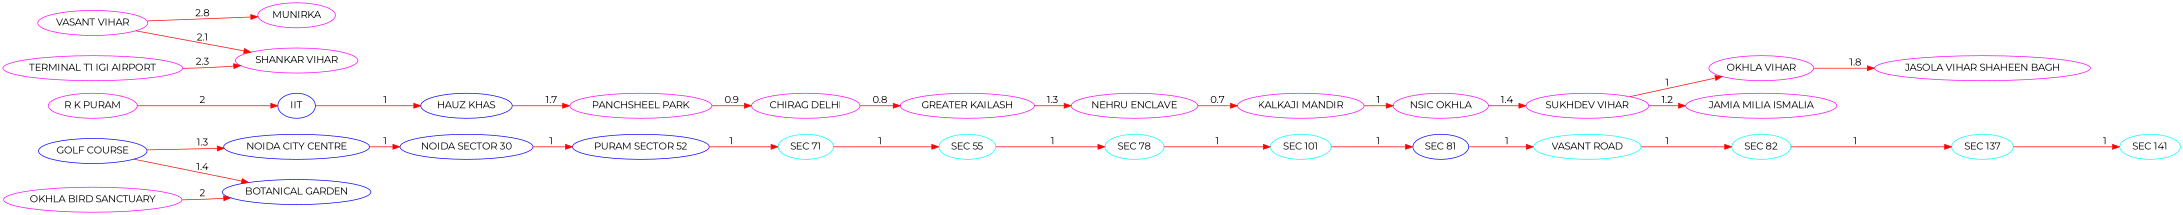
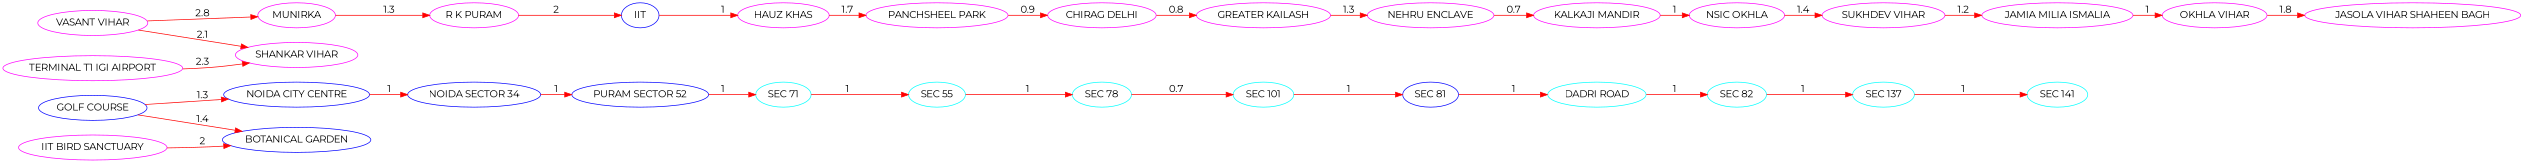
edge "MUNIRKA" -> "R K PURAM": added, label "1.3"
edge "SUKHDEV VIHAR" -> "OKHLA VIHAR": now "JAMIA MILIA ISMALIA" -> "OKHLA VIHAR"
node "HAUZ KHAS": color BLUE -> MAGENTA
edge "SEC 78" -> "SEC 101": label "1" -> "0.7"
node "NOIDA SECTOR 30": label "NOIDA SECTOR 30" -> "NOIDA SECTOR 34"
node "VASANT ROAD": label "VASANT ROAD" -> "DADRI ROAD"
node "OKHLA BIRD SANCTUARY": label "OKHLA BIRD SANCTUARY" -> "IIT BIRD SANCTUARY"
